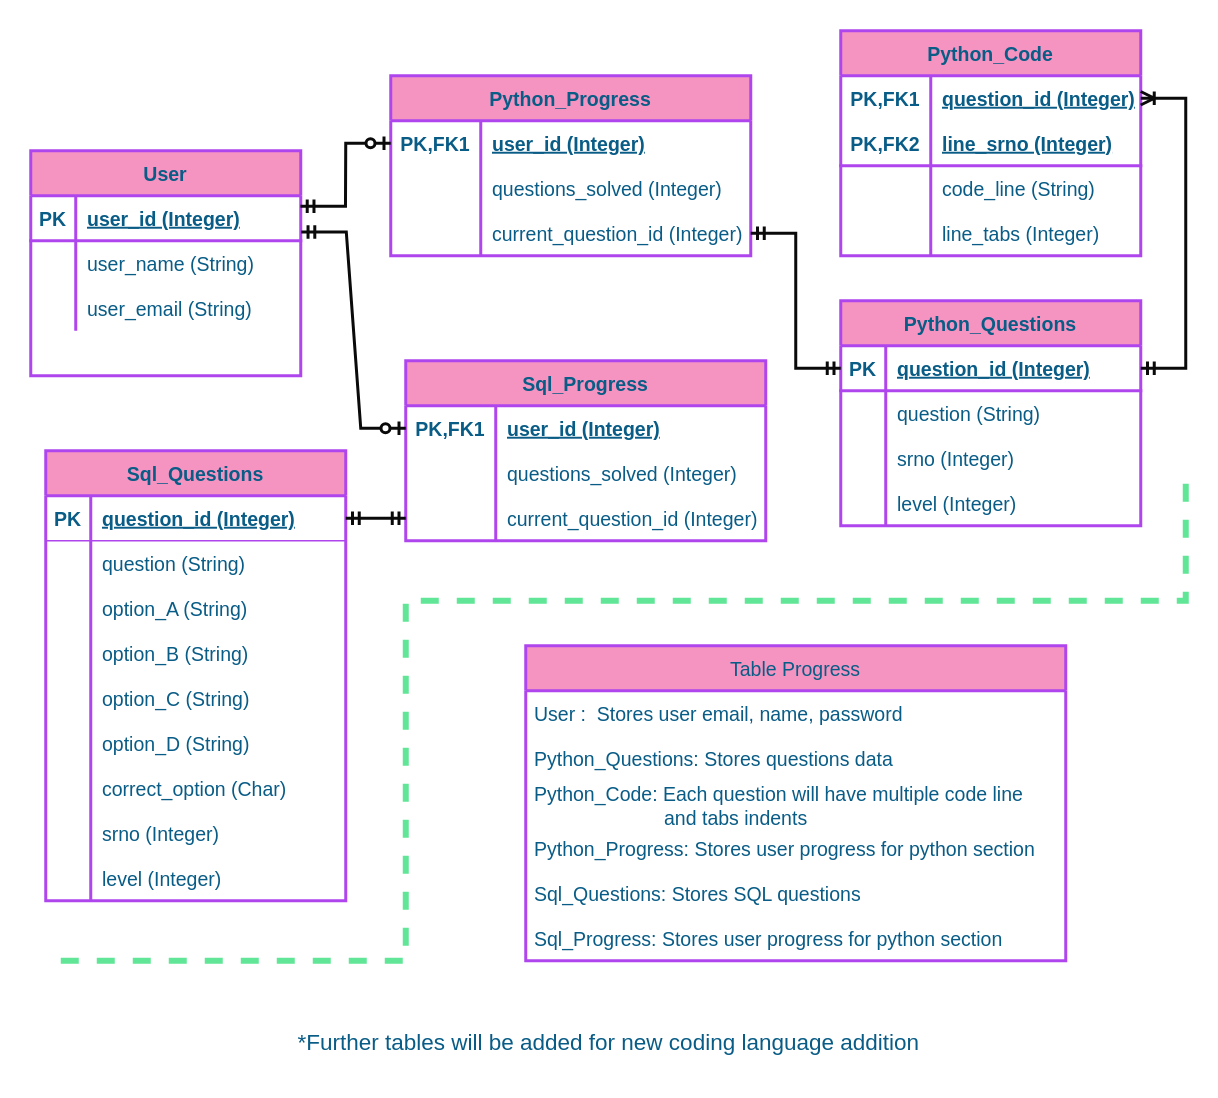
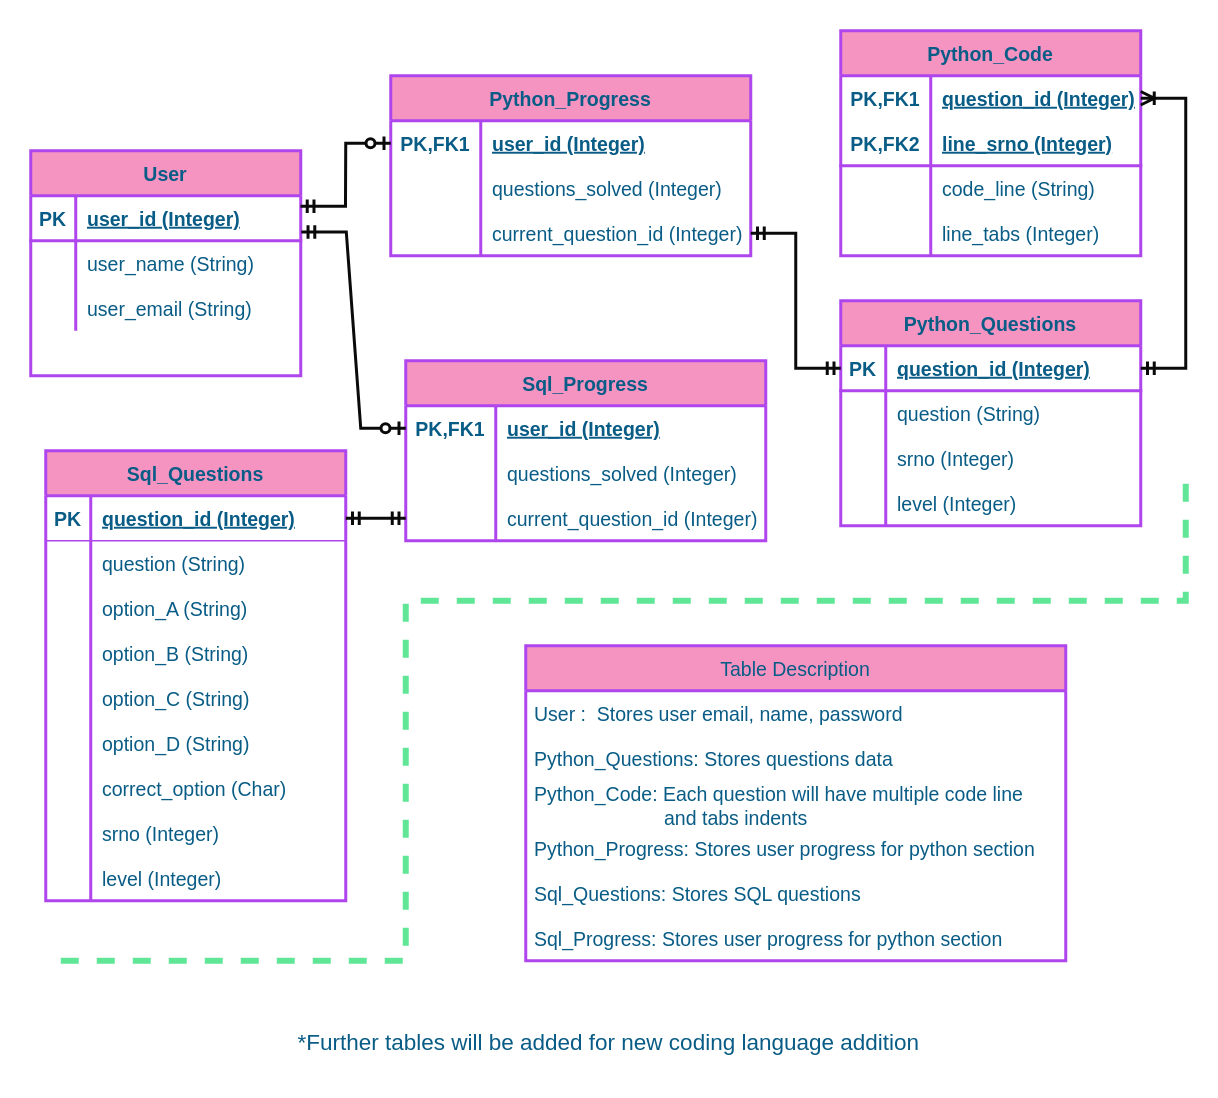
node "Table Progress": label "Table Progress" -> "Table Description"
